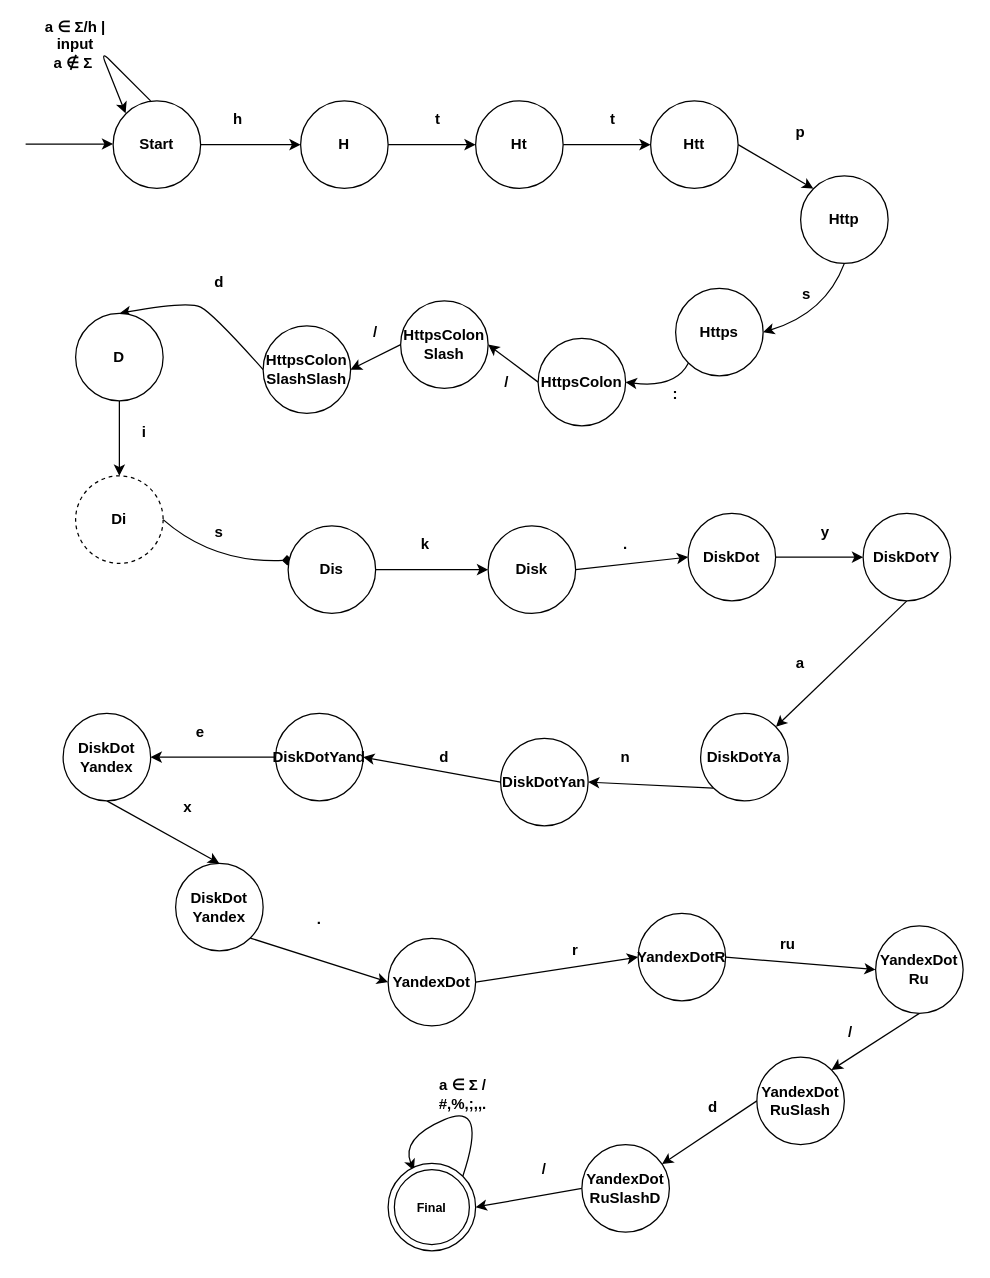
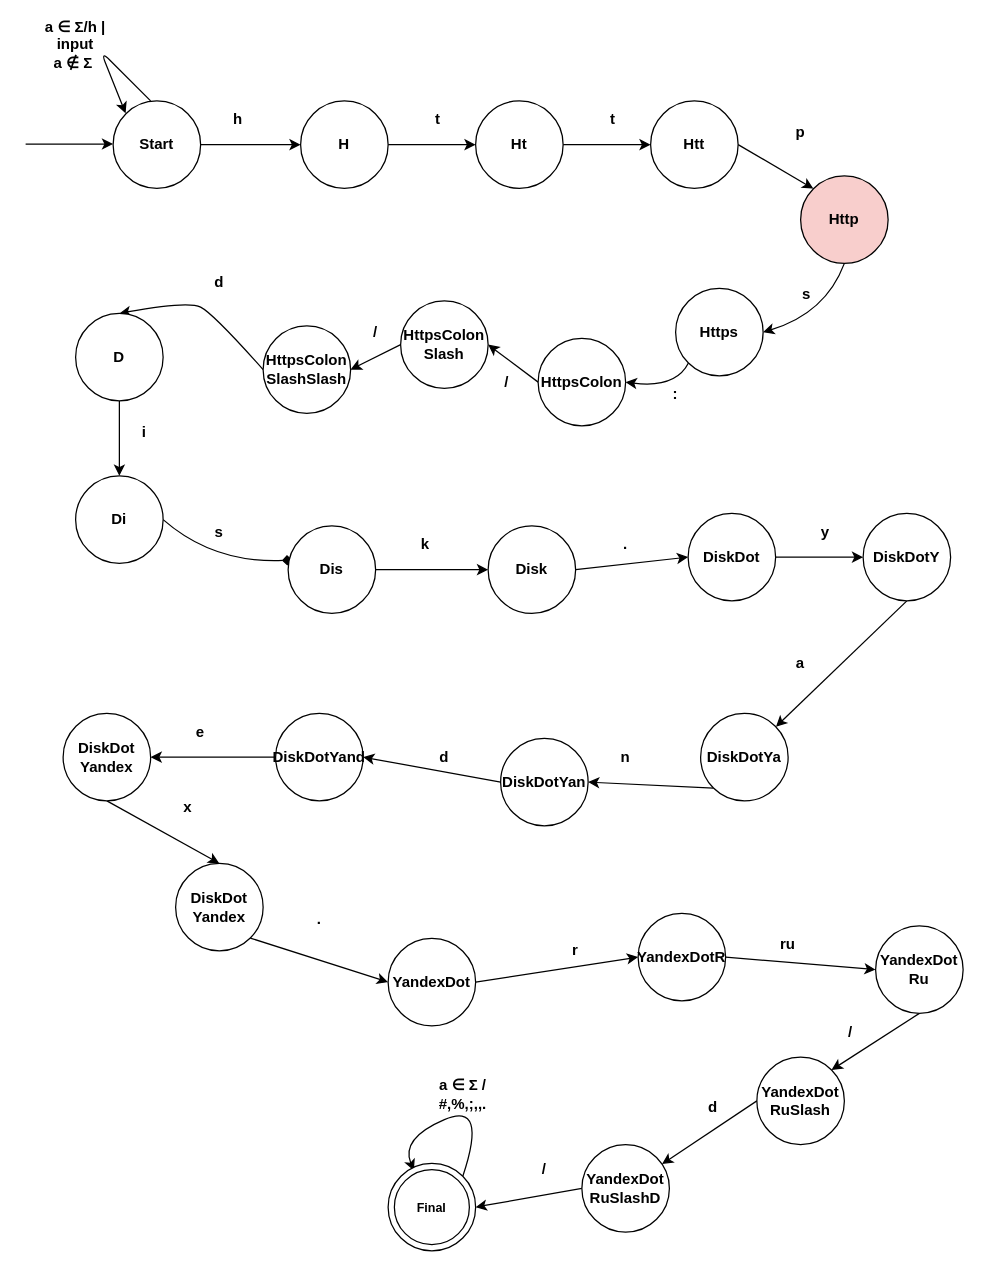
node "Http": fillcolor #ffffff -> #f8cecc
node "Di": style dashed -> solid
